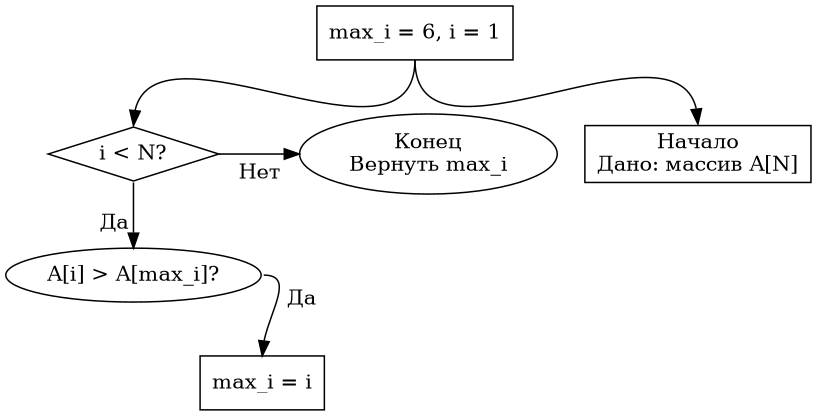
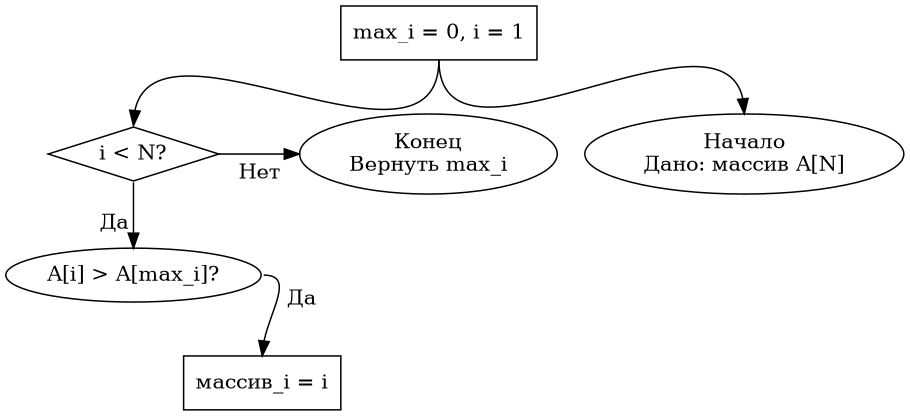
node "max_i = 6, i = 1": label "max_i = 6, i = 1" -> "max_i = 0, i = 1"
node "Начало Дано: массив A[N]": shape box -> ellipse
node "max_i = i": label "max_i = i" -> "массив_i = i"
